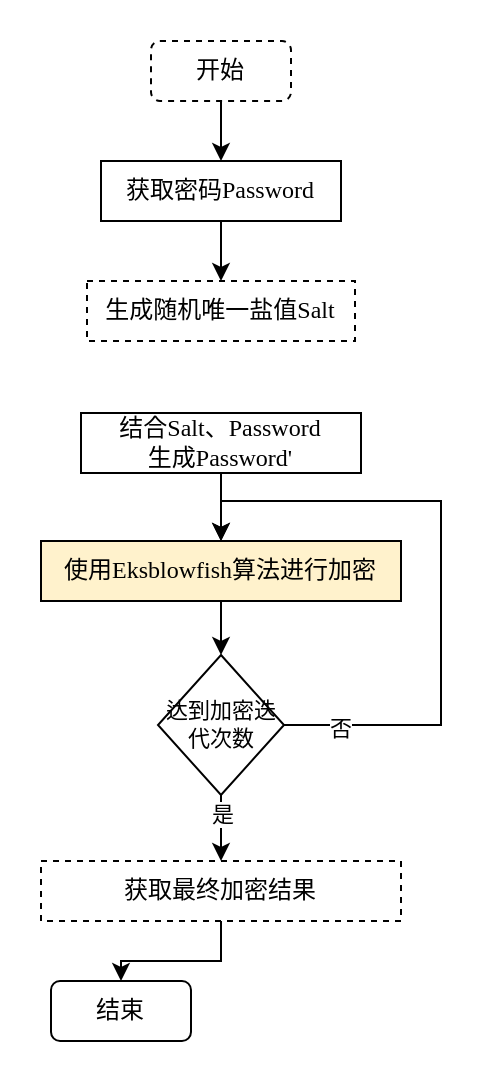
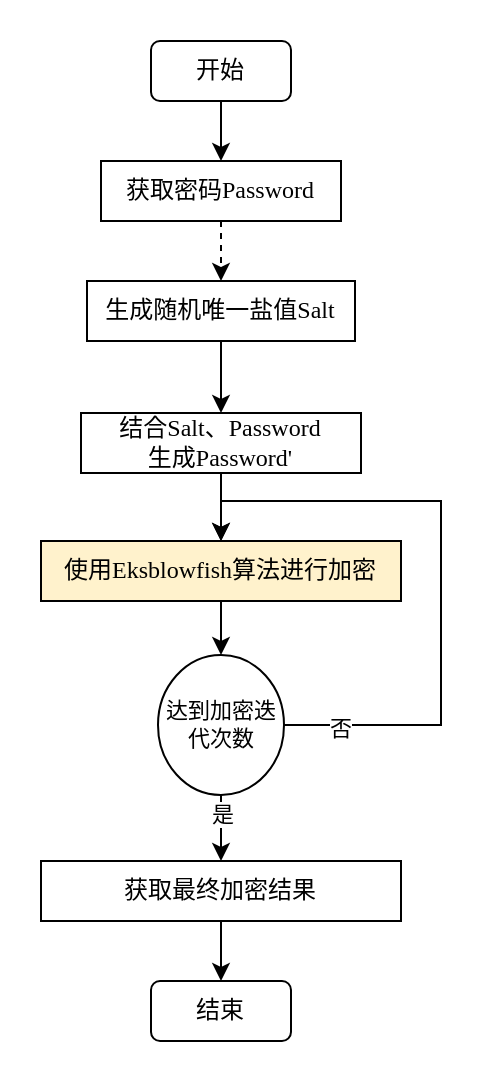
node "开始": style dashed -> solid
edge "获取密码Password" -> "生成随机唯一盐值Salt": style solid -> dashed
node "生成随机唯一盐值Salt": style dashed -> solid
edge "生成随机唯一盐值Salt" -> "结合Salt、Password 生成Password'": added
node "达到加密迭 代次数": shape diamond -> ellipse
node "获取最终加密结果": style dashed -> solid
node "结束": moved (121, 1011) -> (221, 1011)
